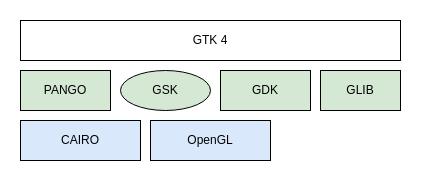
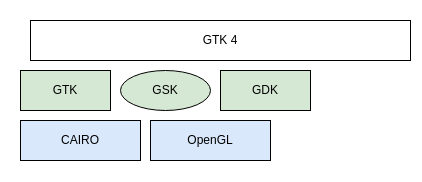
node "GTK 4": moved (211, 41) -> (221, 41)
node "PANGO": label "PANGO" -> "GTK"
node "GLIB": removed
